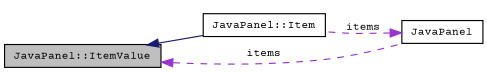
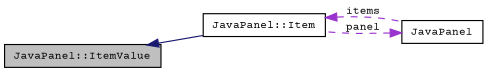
edge "JavaPanel::Item" -> "JavaPanel": label "items" -> "panel"
edge "JavaPanel" -> "JavaPanel::ItemValue": now "JavaPanel" -> "JavaPanel::Item"
